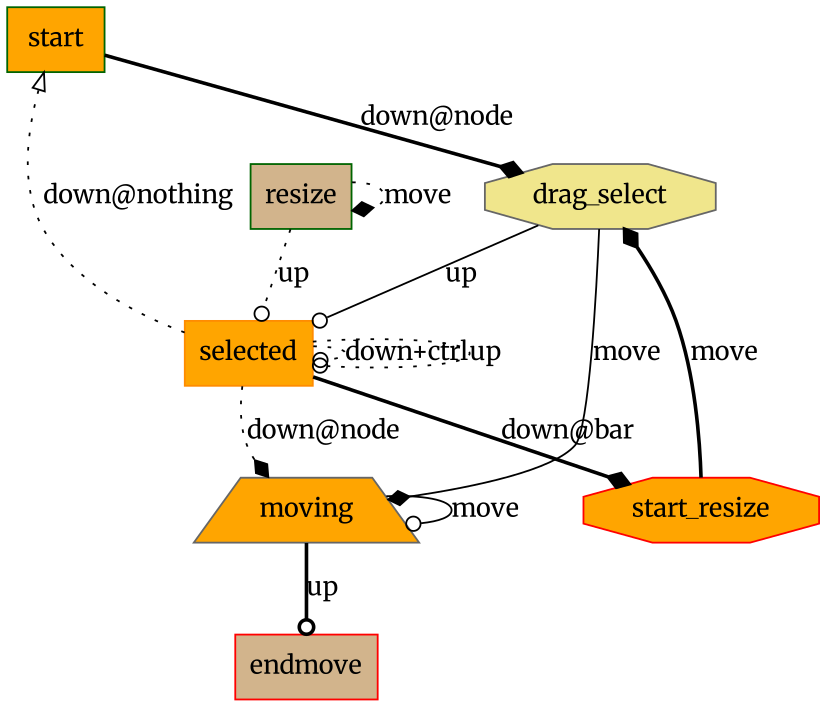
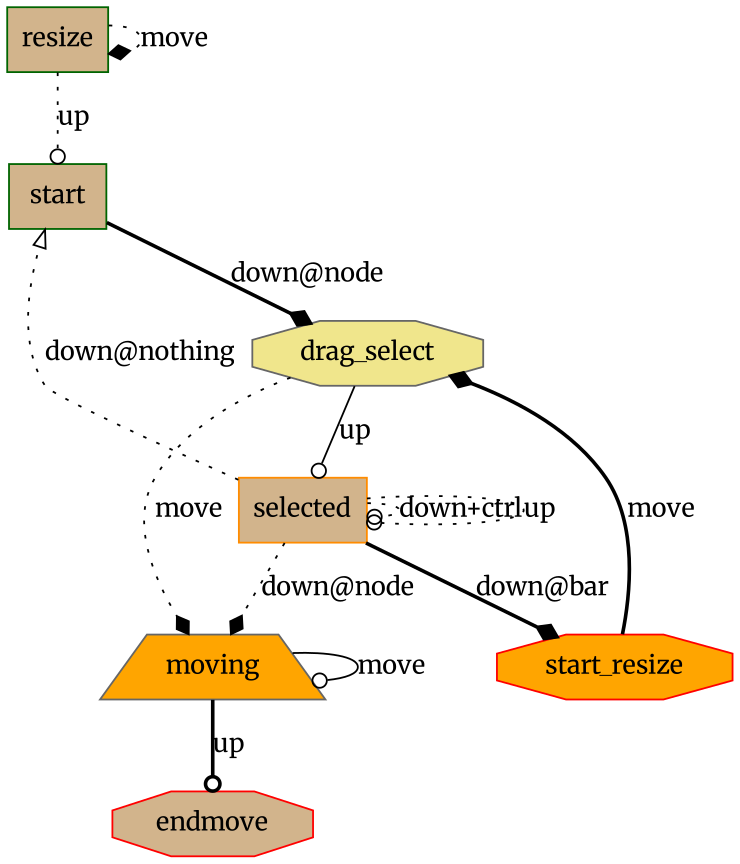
node "start": fillcolor orange -> tan
edge "resize" -> "selected": now "resize" -> "start"
node "selected": fillcolor orange -> tan
edge "drag_select" -> "moving": style solid -> dotted
node "endmove": shape box -> octagon
